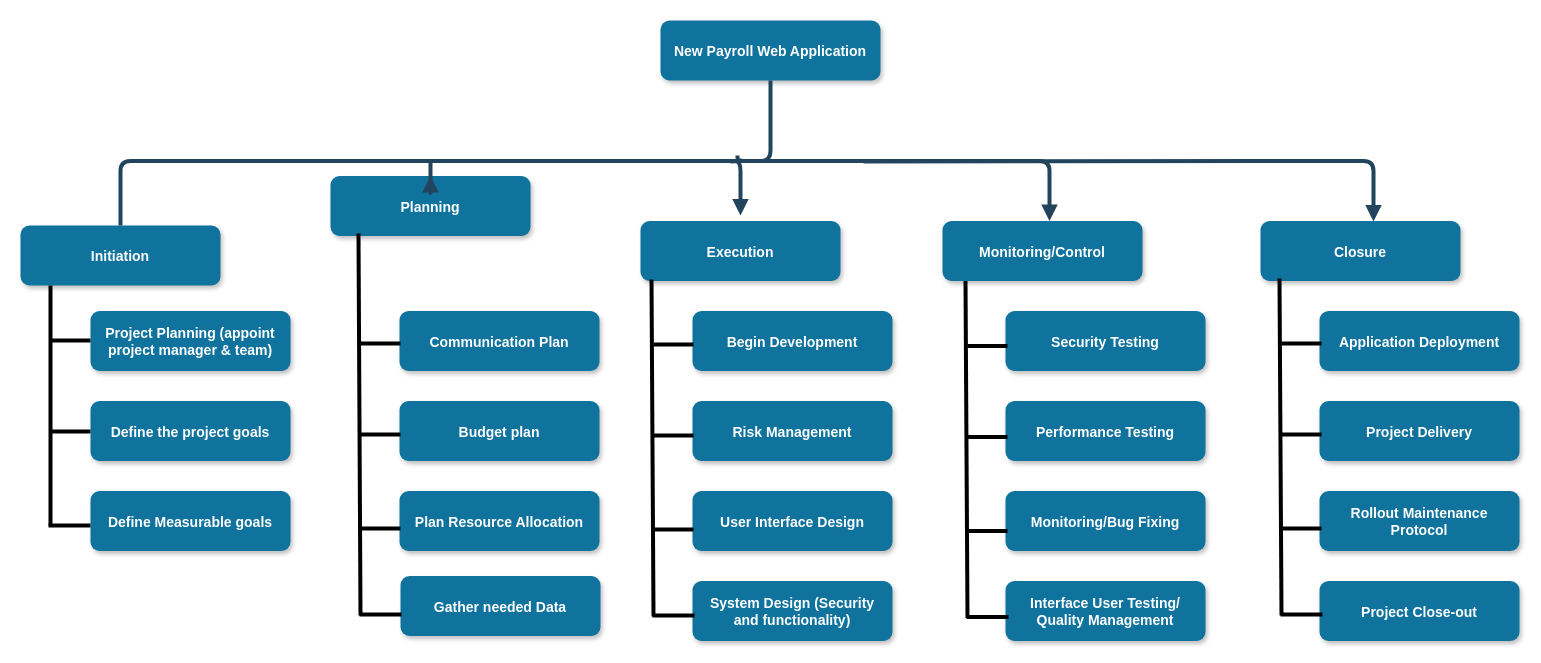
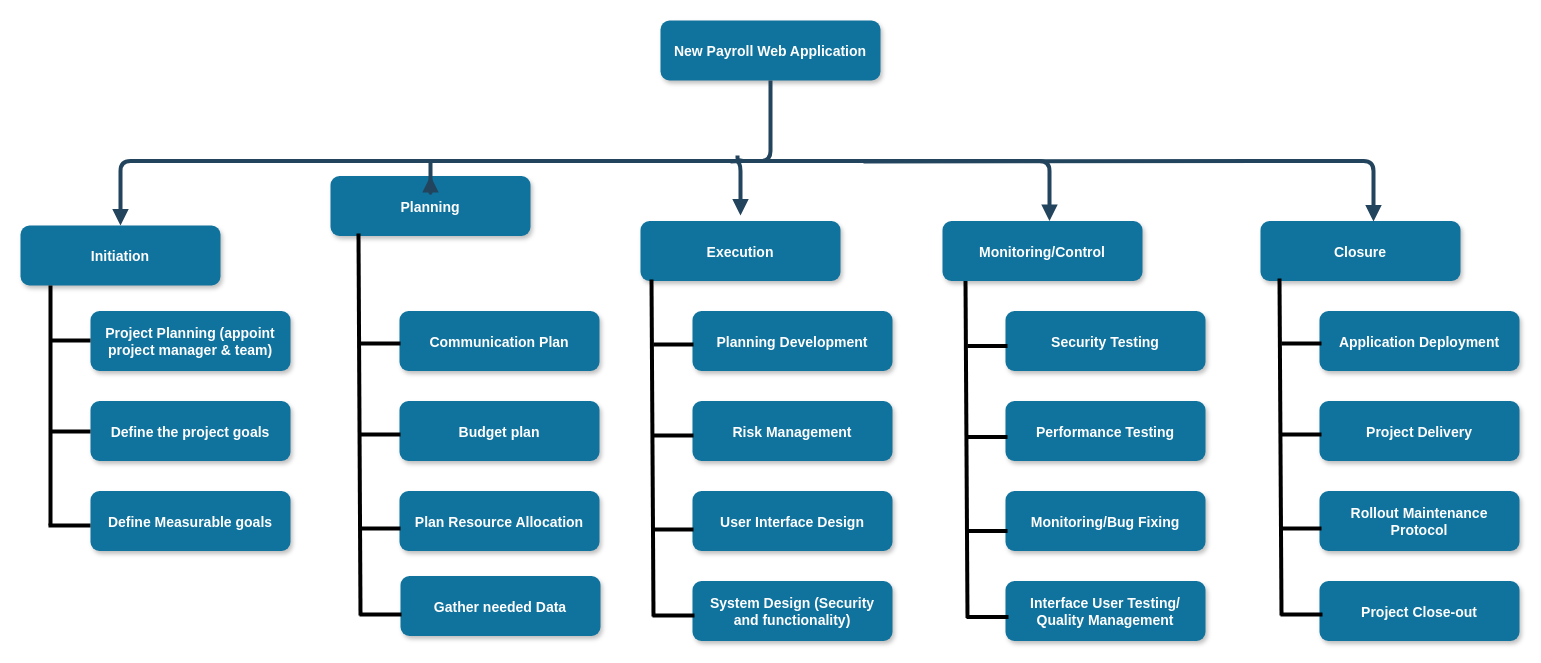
edge "New Payroll Web Application" -- "Initiation": arrowhead none -> block
node "Begin Development": label "Begin Development" -> "Planning Development"
